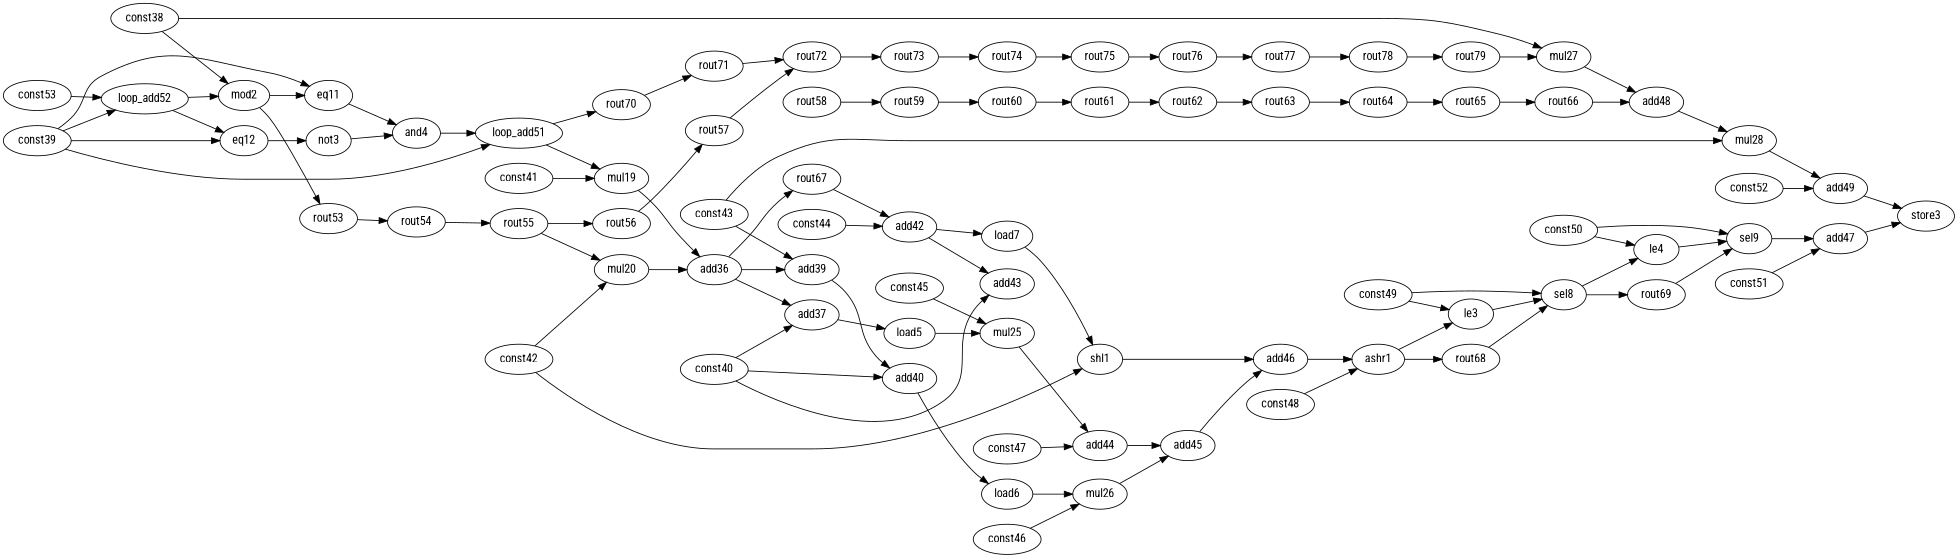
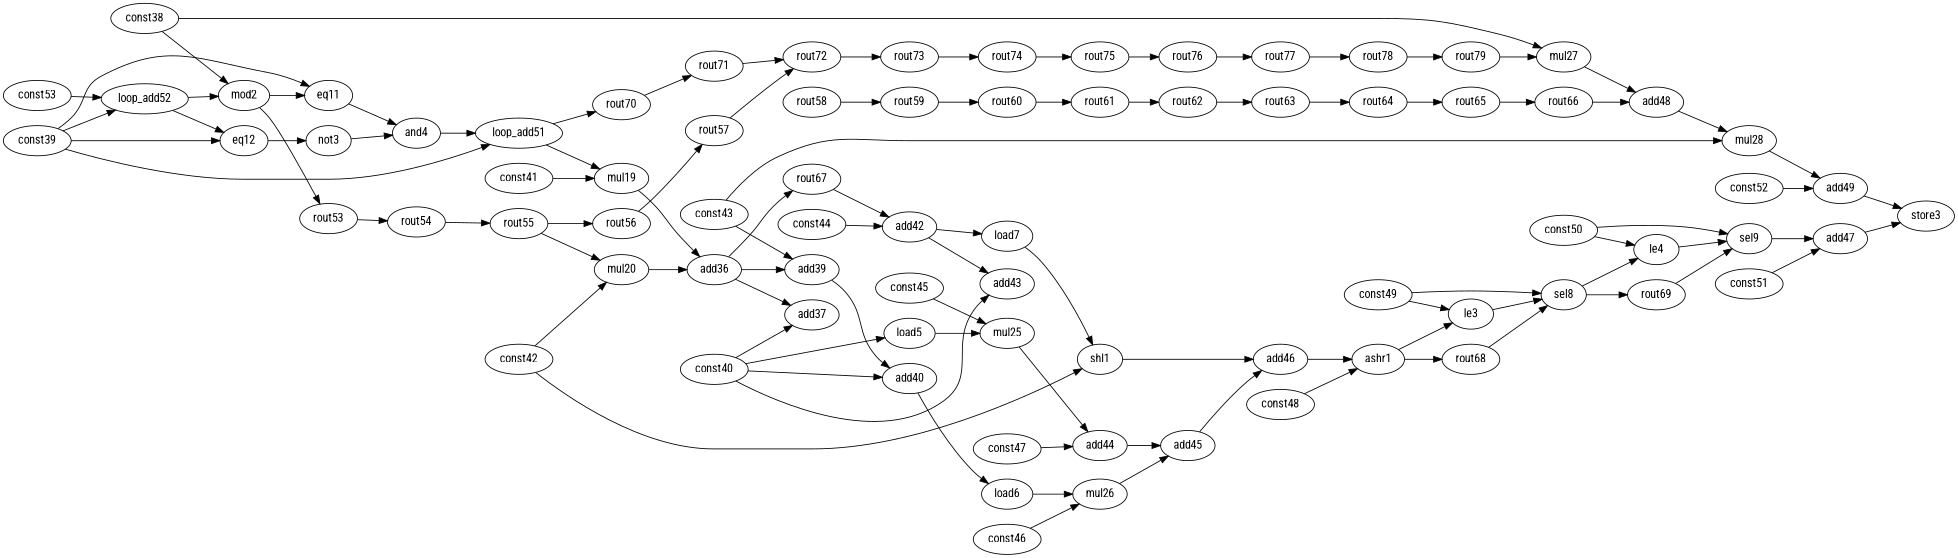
edge "add37" -> "load5": now "const40" -> "load5"
